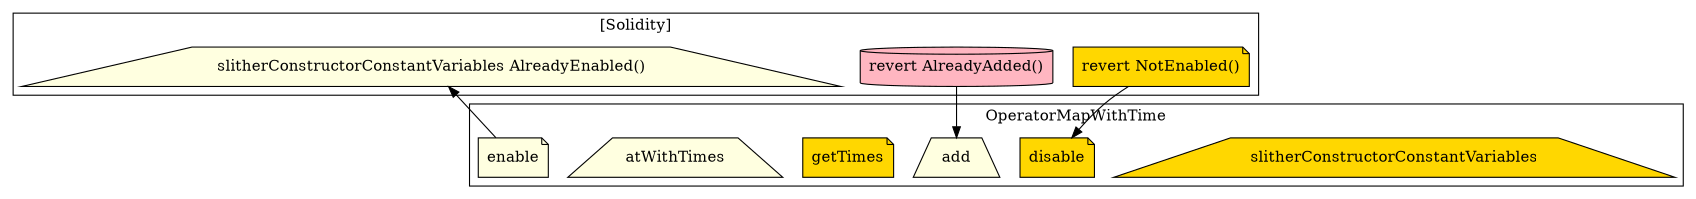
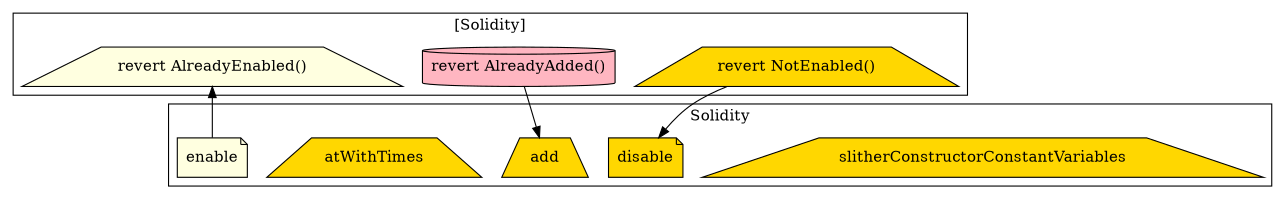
node "slitherConstructorConstantVariables AlreadyEnabled()": label "slitherConstructorConstantVariables AlreadyEnabled()" -> "revert AlreadyEnabled()"
node "revert NotEnabled()": shape note -> trapezium
cluster "OperatorMapWithTime": label "OperatorMapWithTime" -> "Solidity"
node "atWithTimes": fillcolor lightyellow -> gold
node "getTimes": removed
node "add": fillcolor lightyellow -> gold
